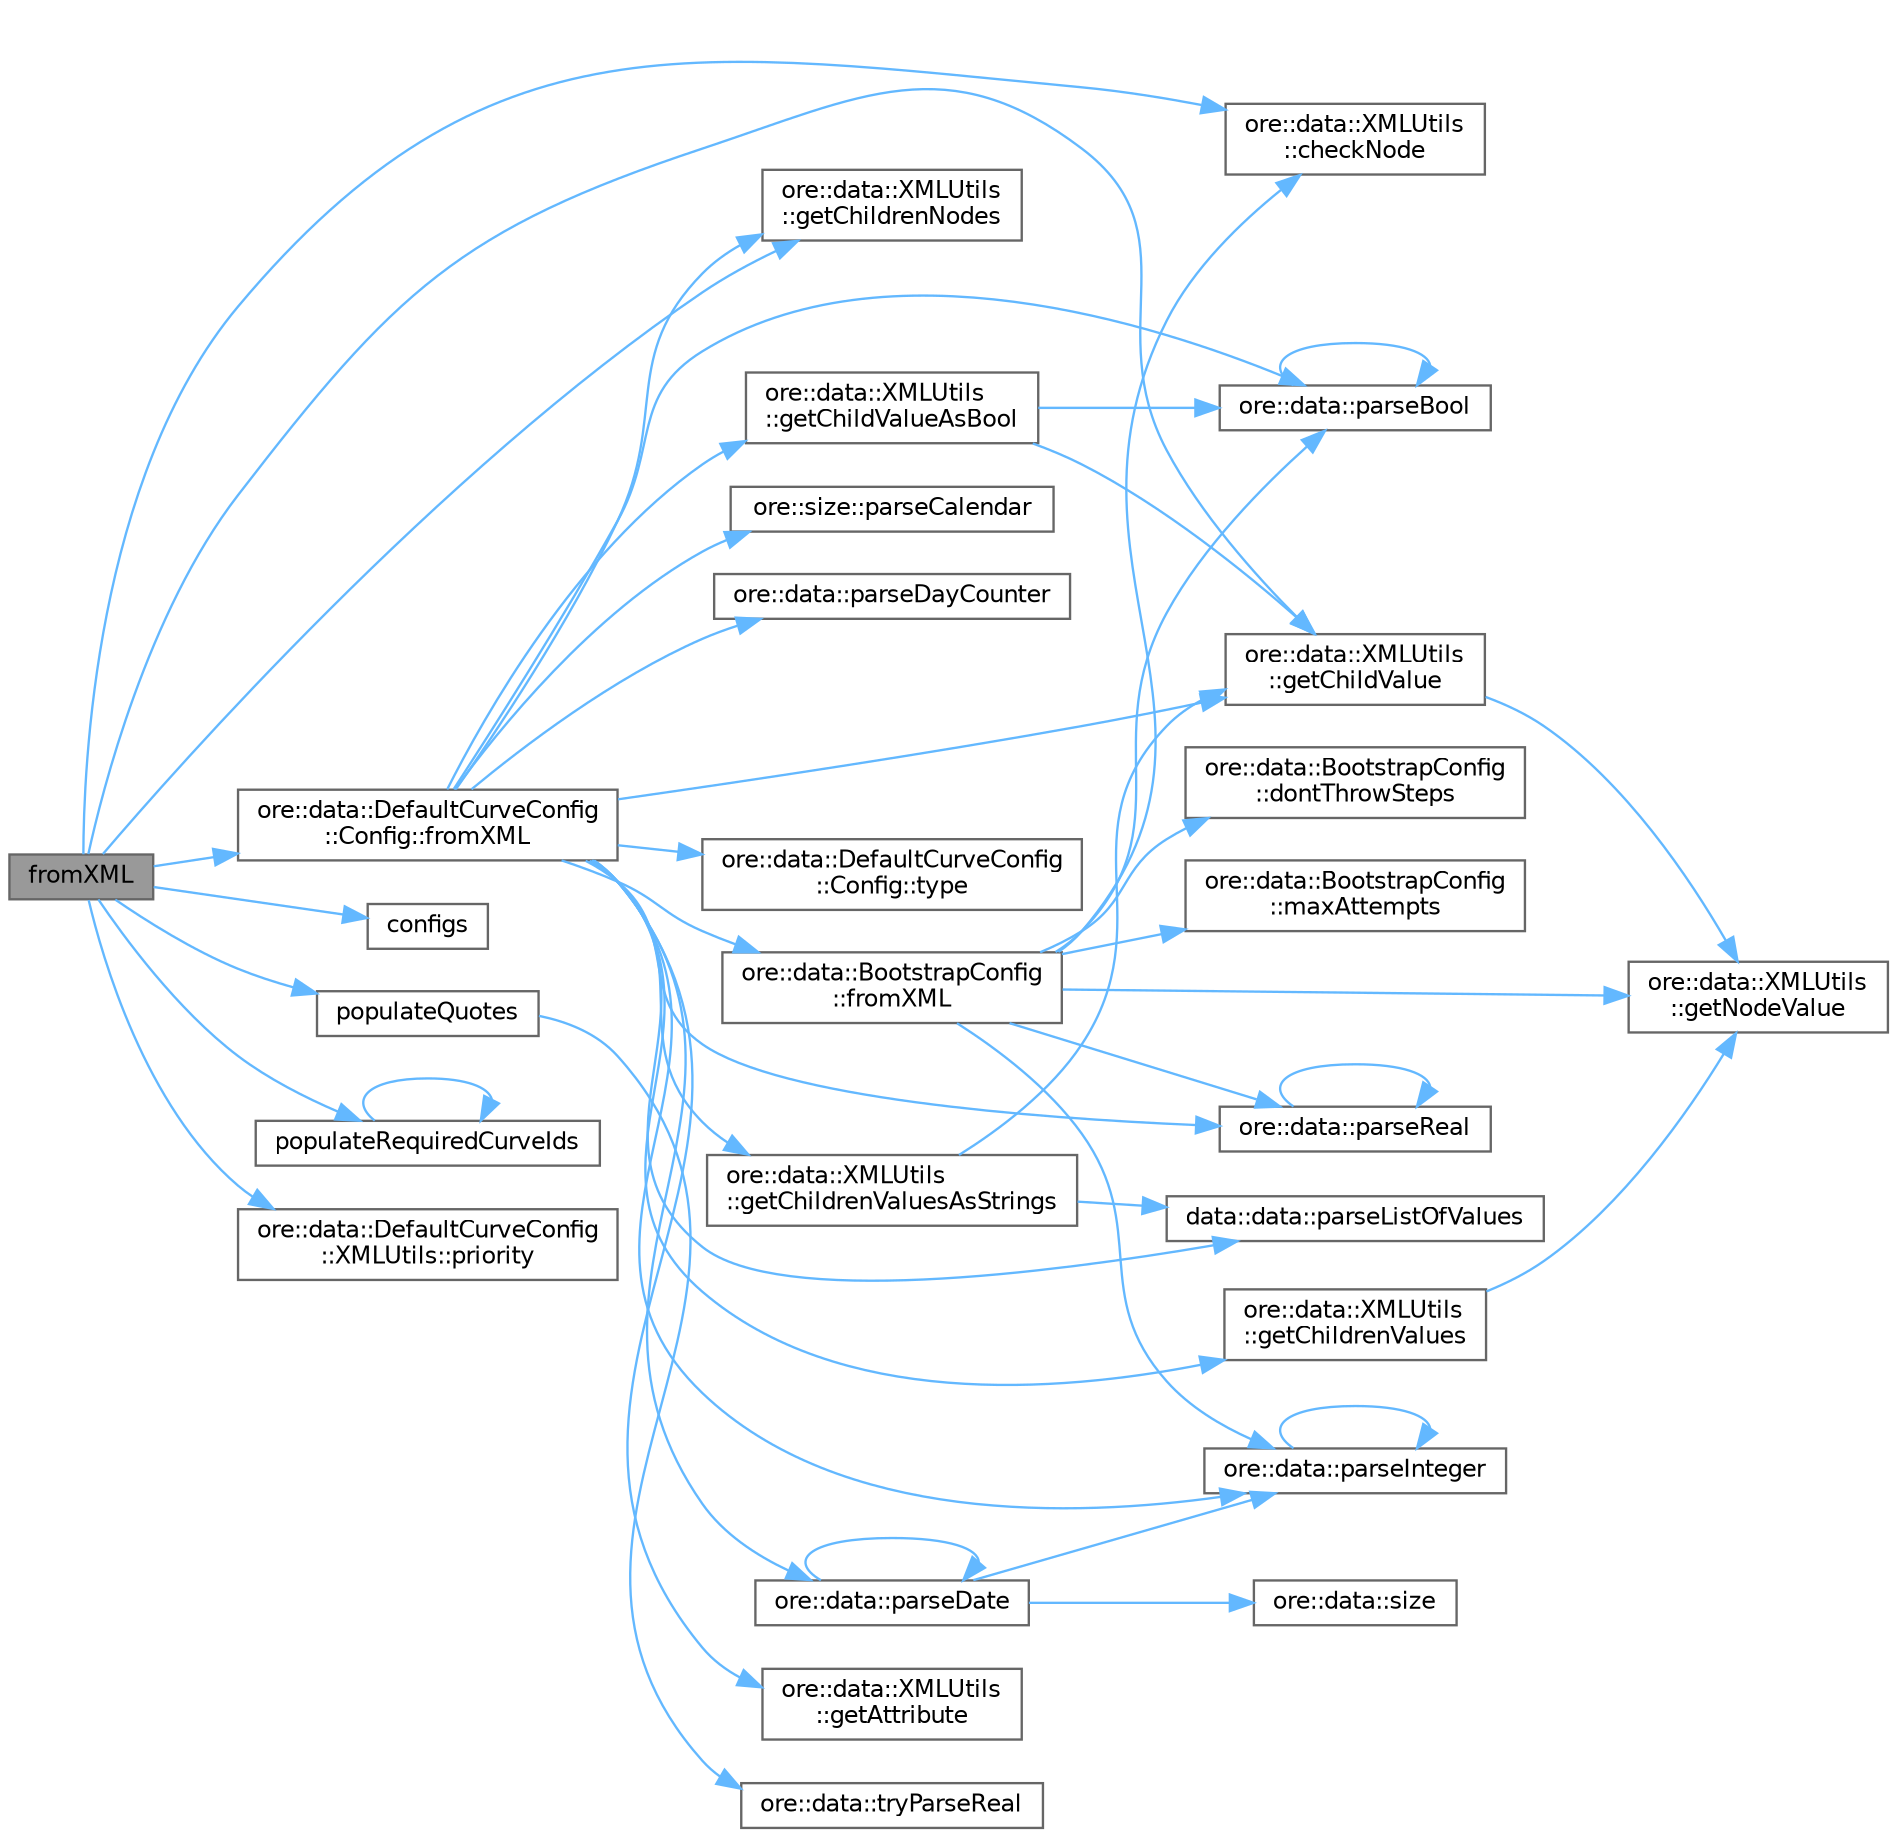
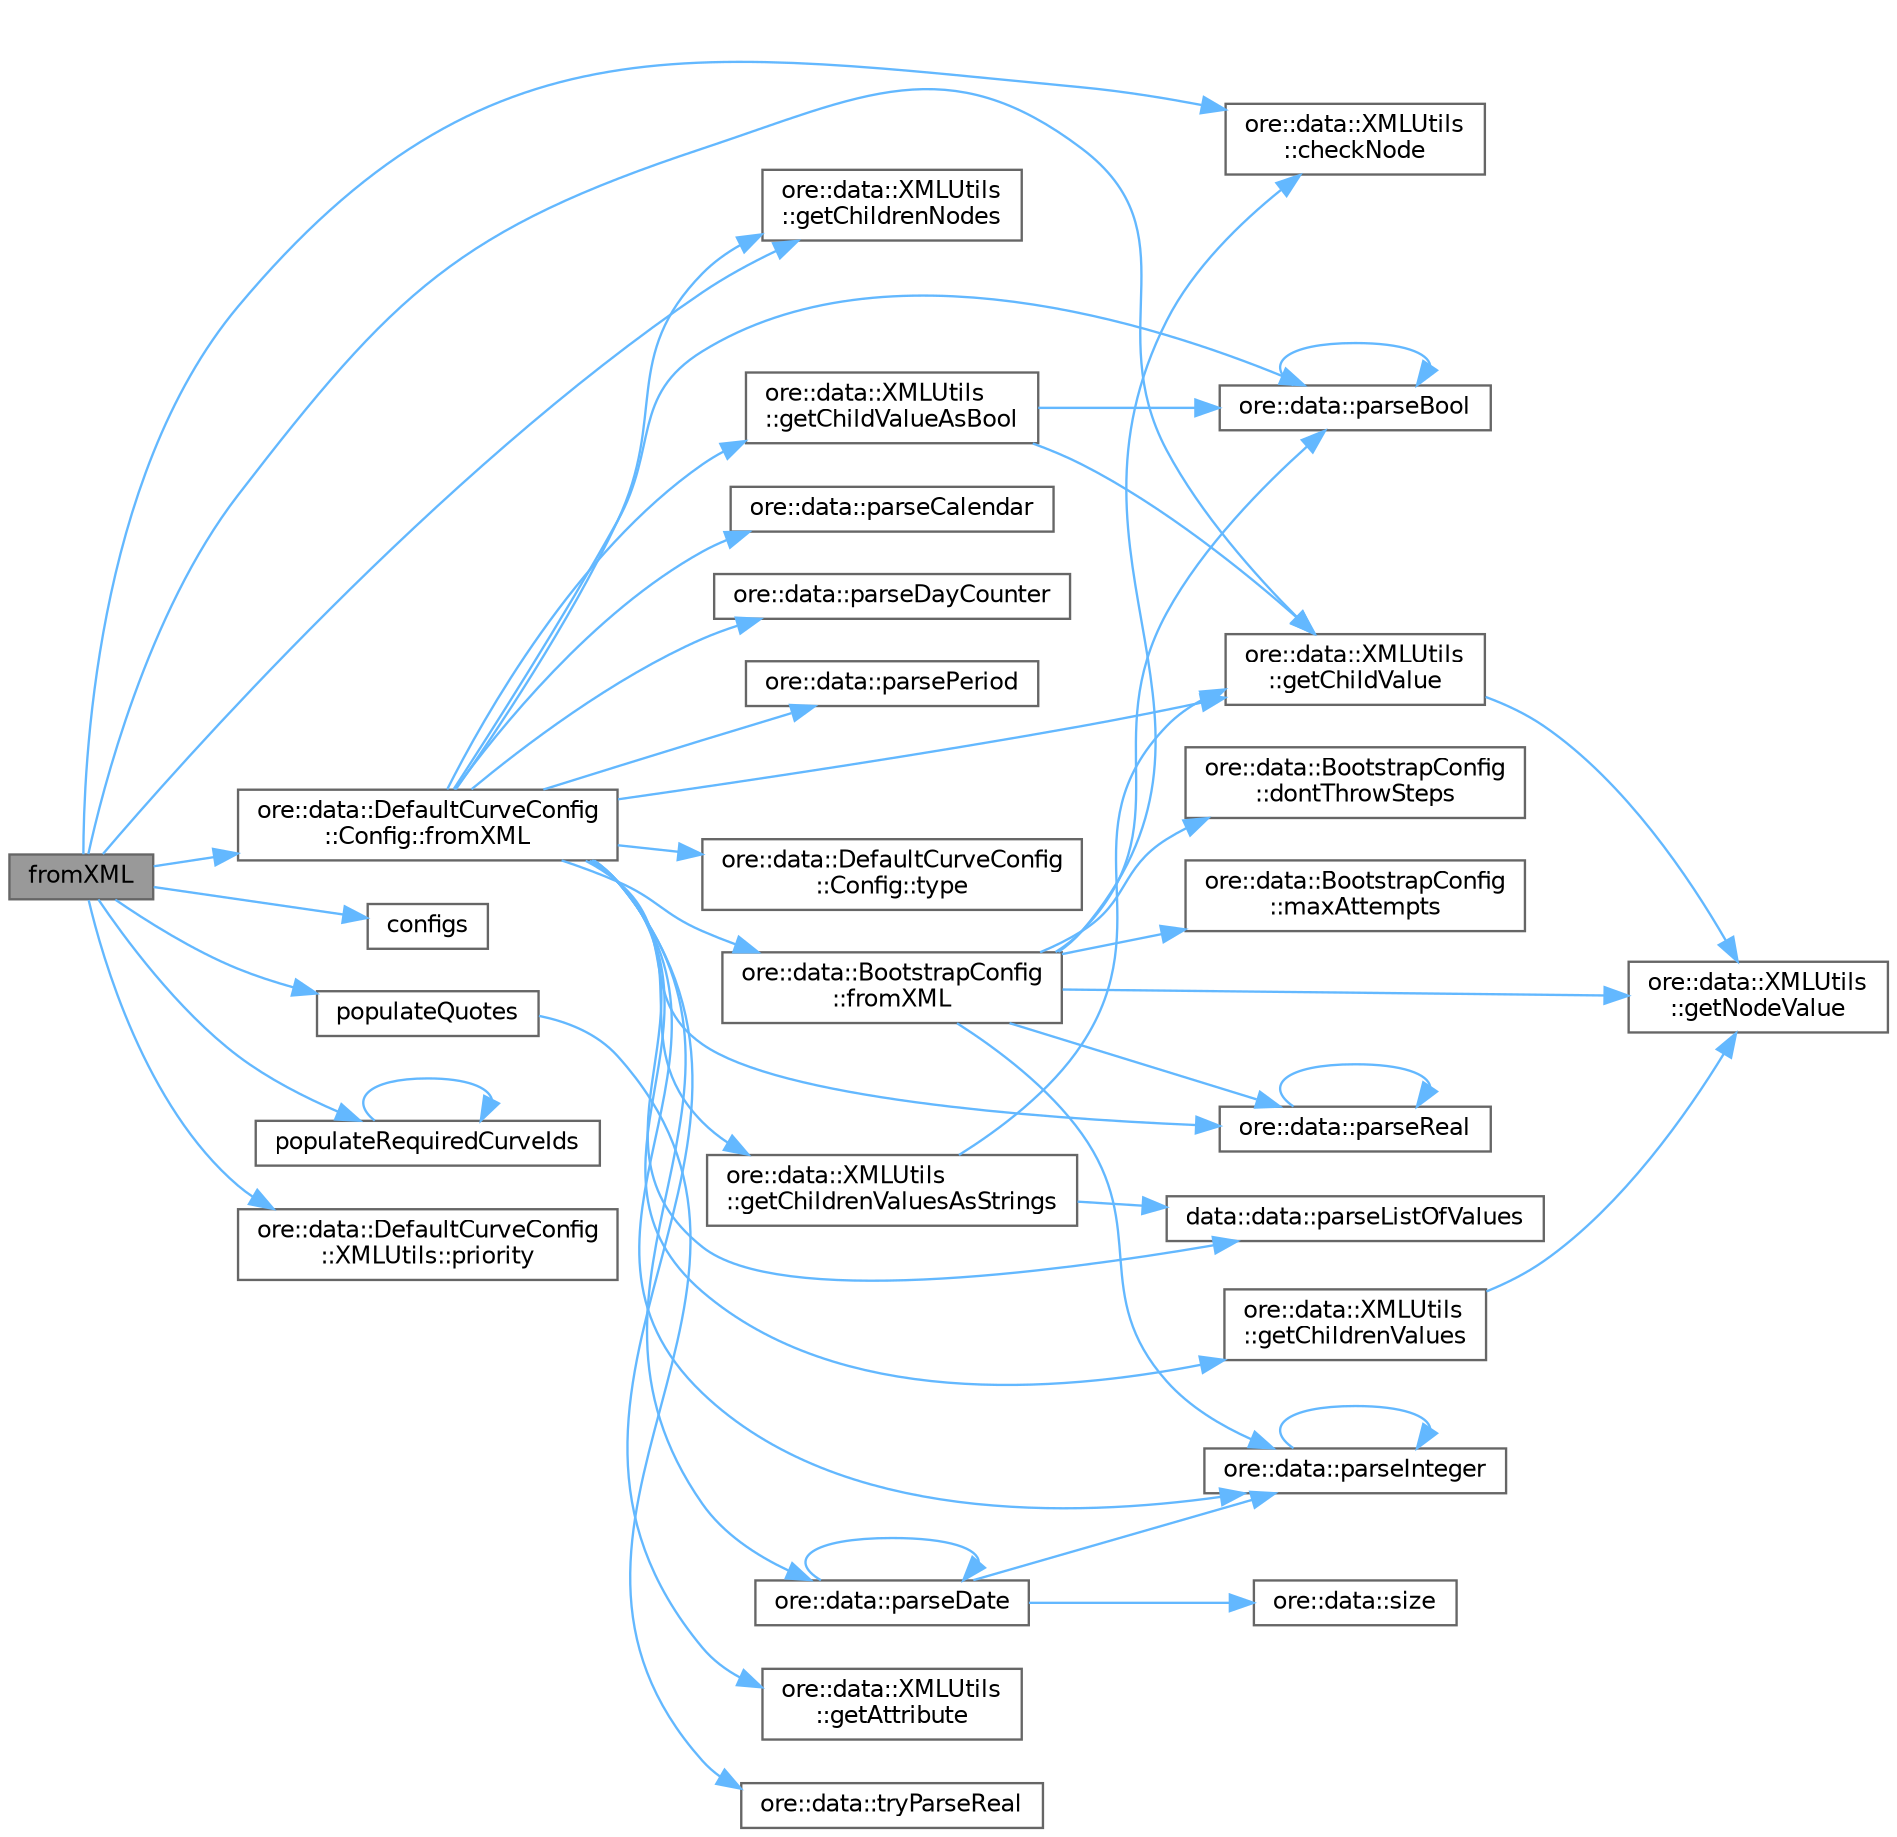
node "ore::size::parseCalendar": label "ore::size::parseCalendar" -> "ore::data::parseCalendar"
node "ore::data::parsePeriod": added
